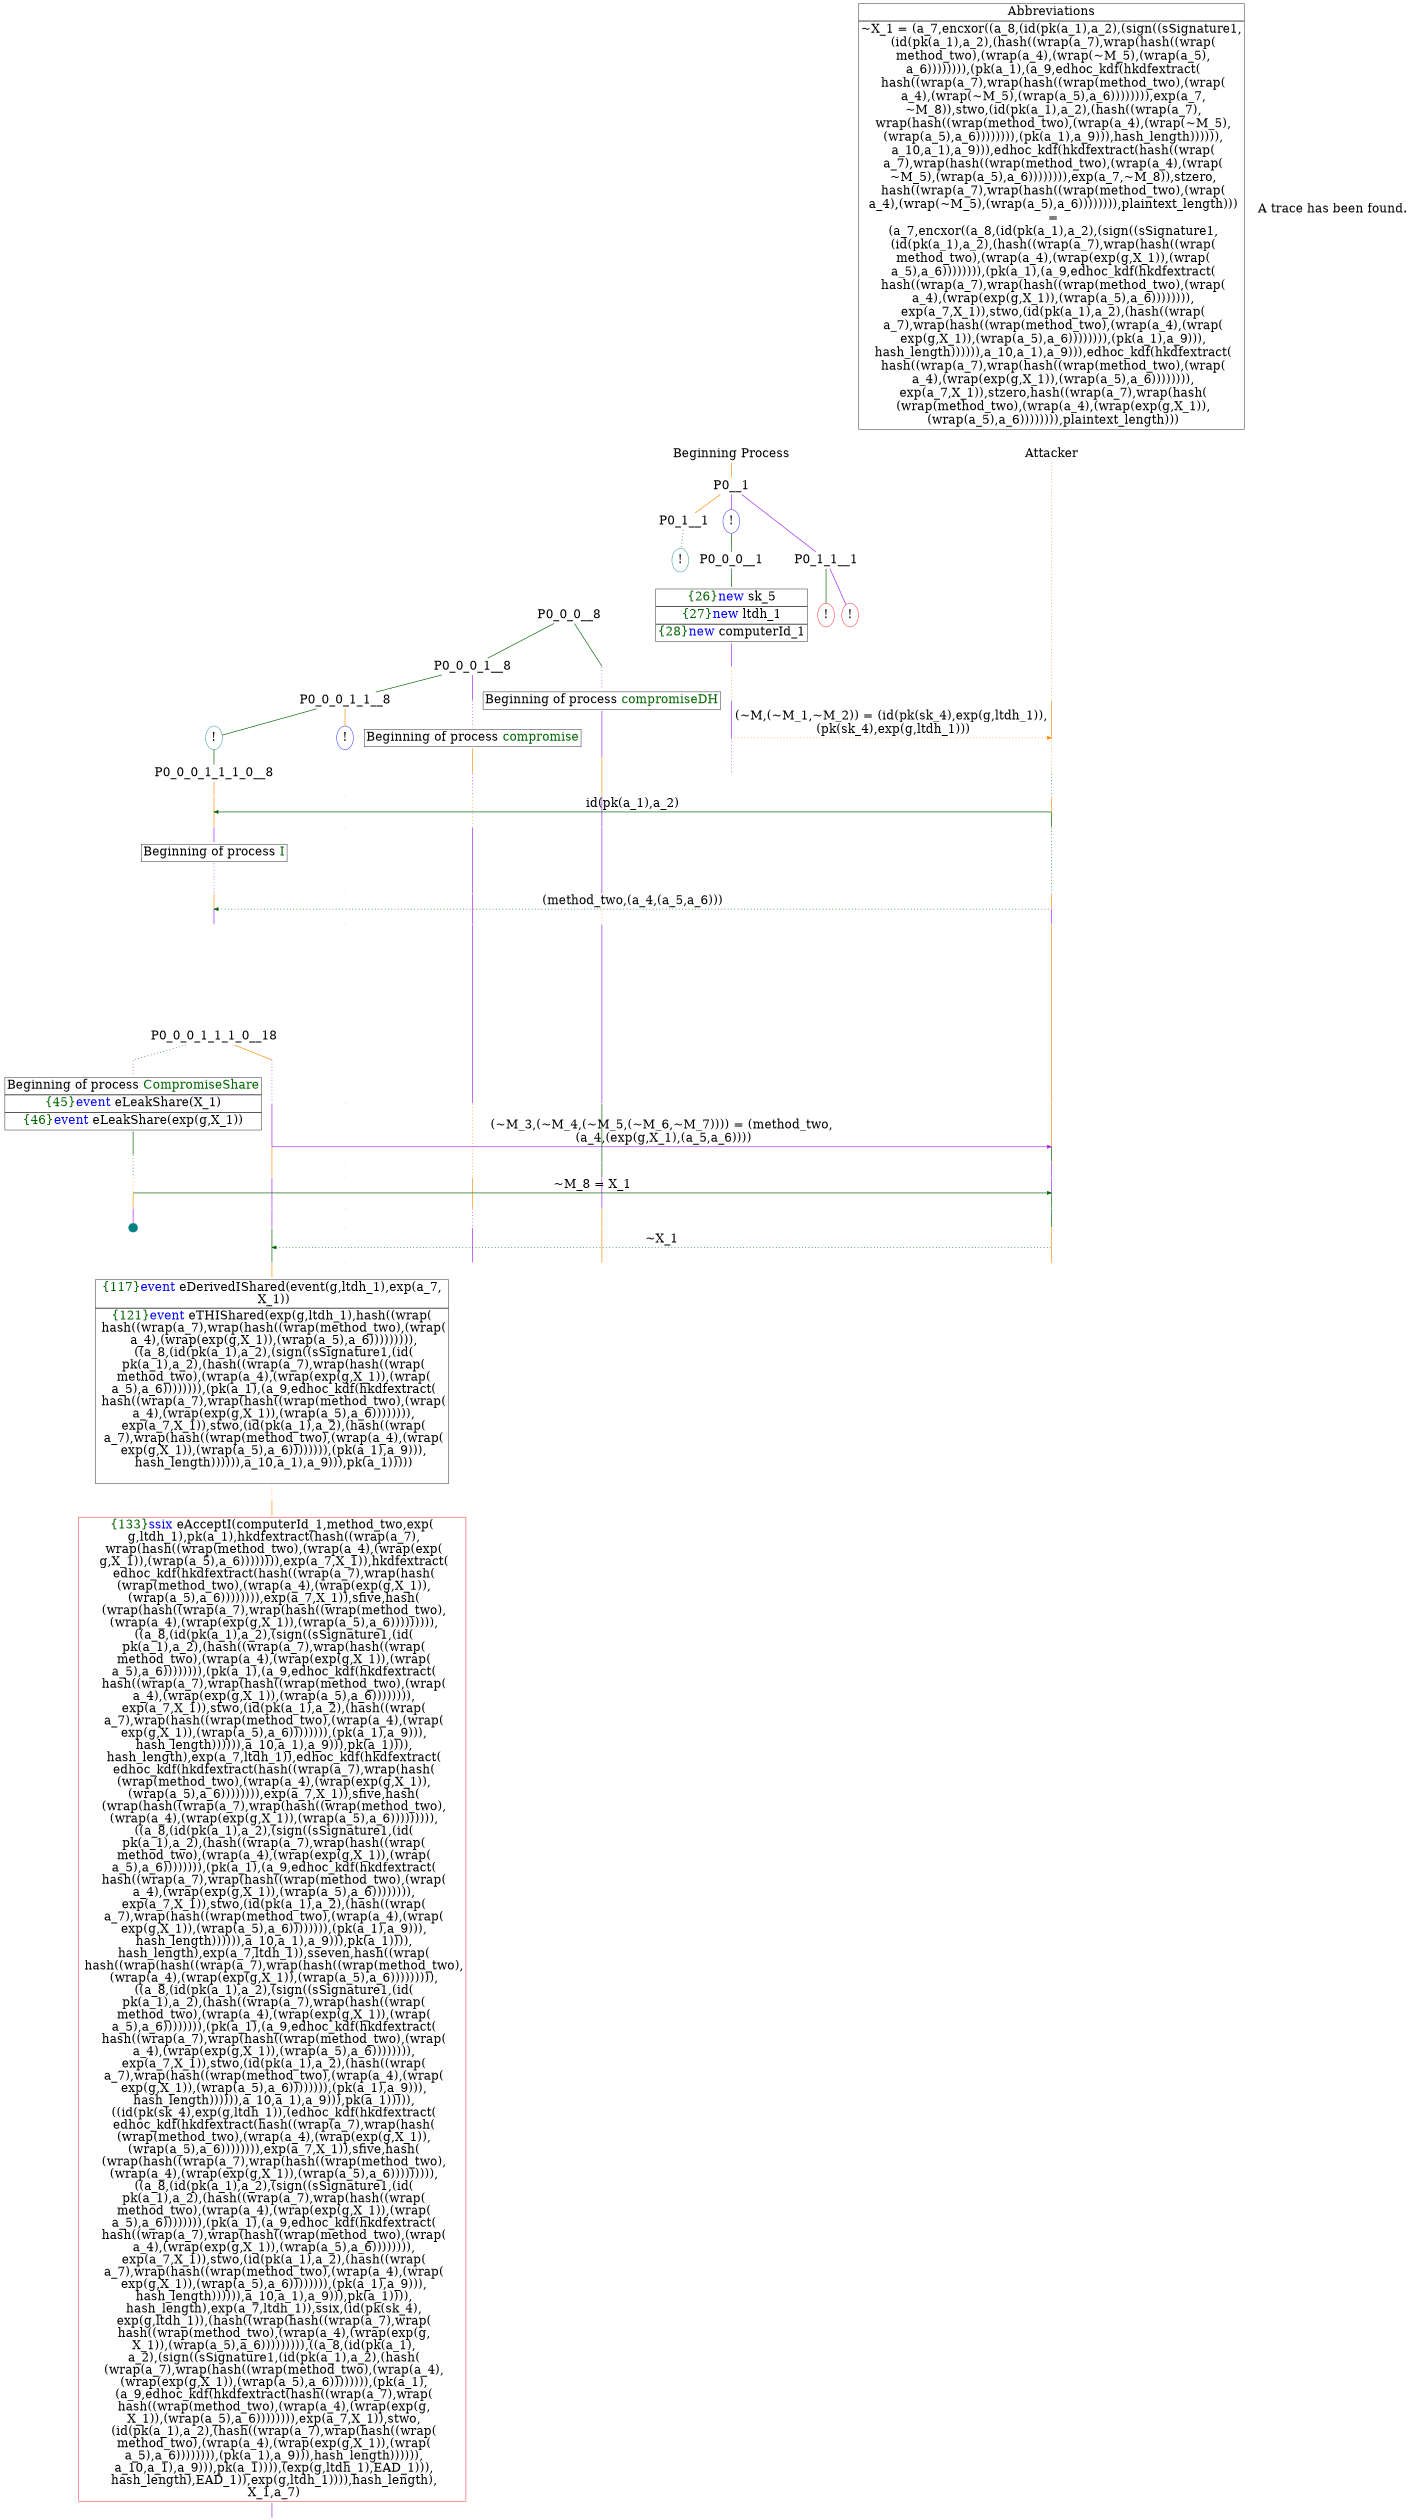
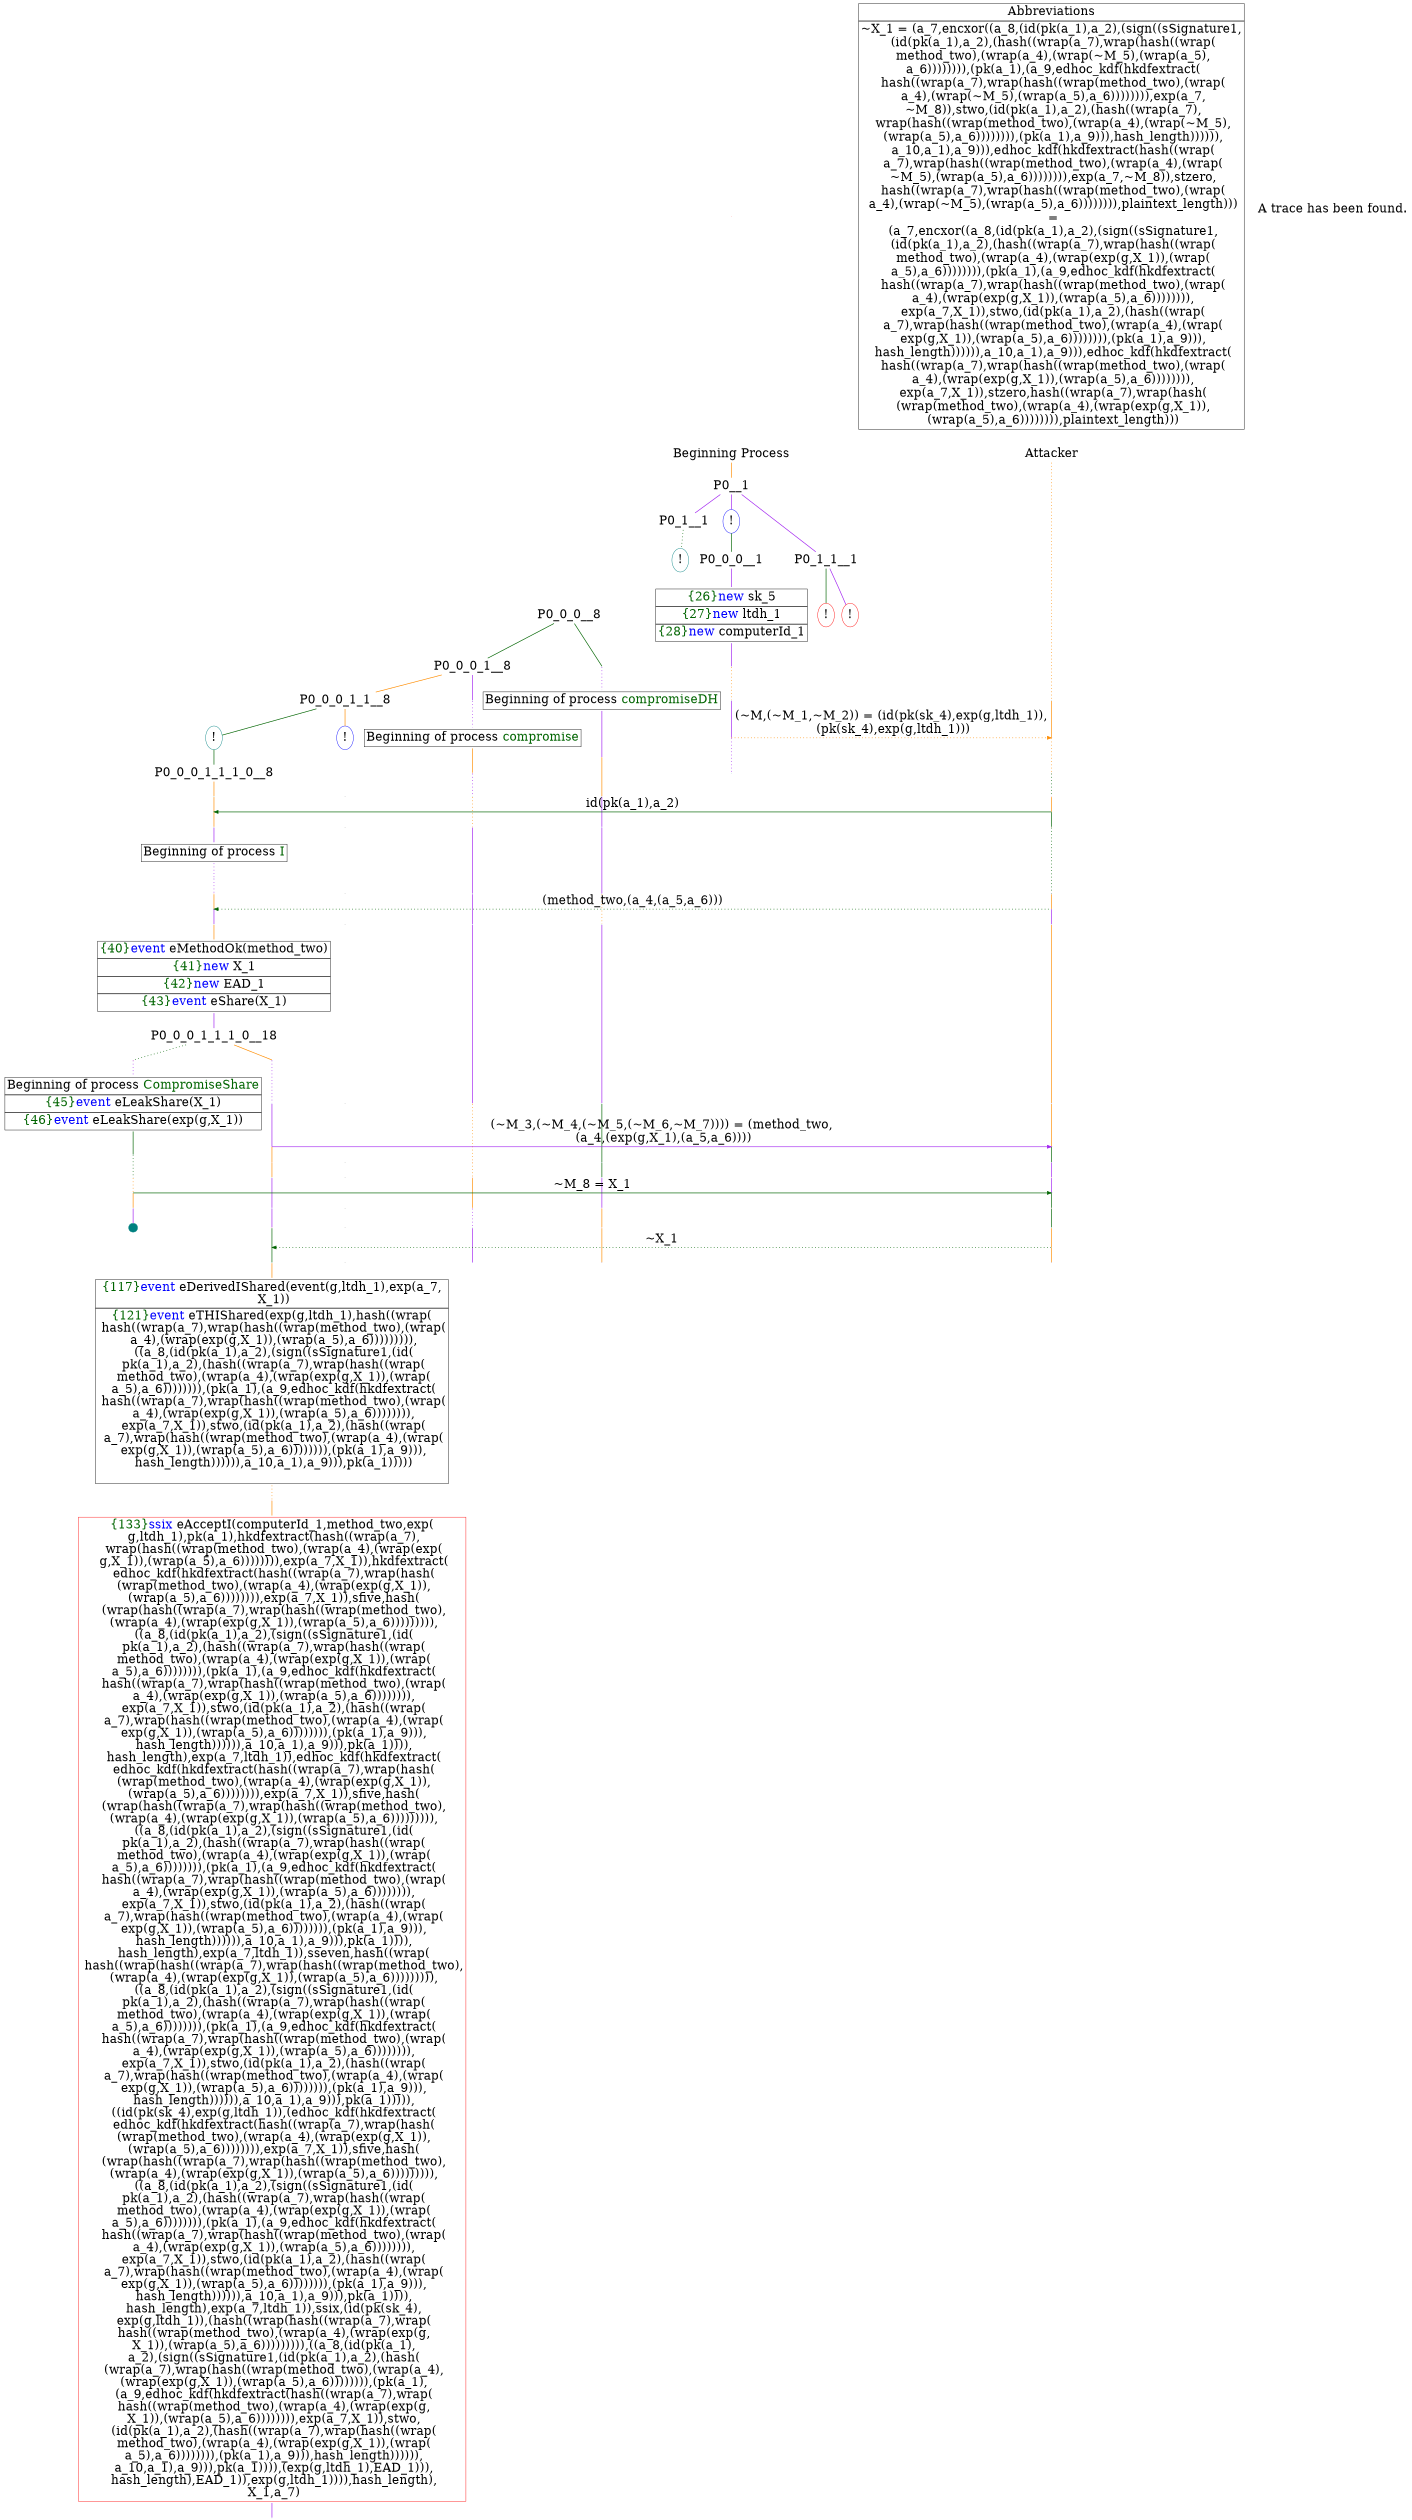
edge "P0__1" -- "P0_1__1": color darkorange -> purple
edge "P0_0_0__1" -- "{26}": color darkgreen -> purple
edge "P0_0_0_1__8" -- "P0_0_0_1_1__8": color darkgreen -> darkorange
node "{40}": added
